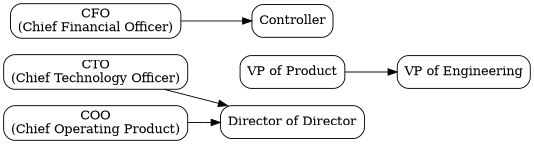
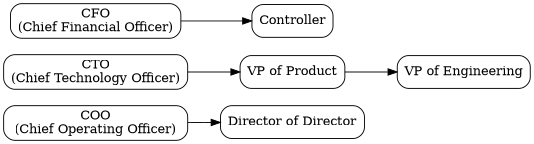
edge "CTO (Chief Technology Officer)" -> "Director of Director": now "CTO (Chief Technology Officer)" -> "VP of Product"
node "COO (Chief Operating Product)": label "COO (Chief Operating Product)" -> "COO (Chief Operating Officer)"
